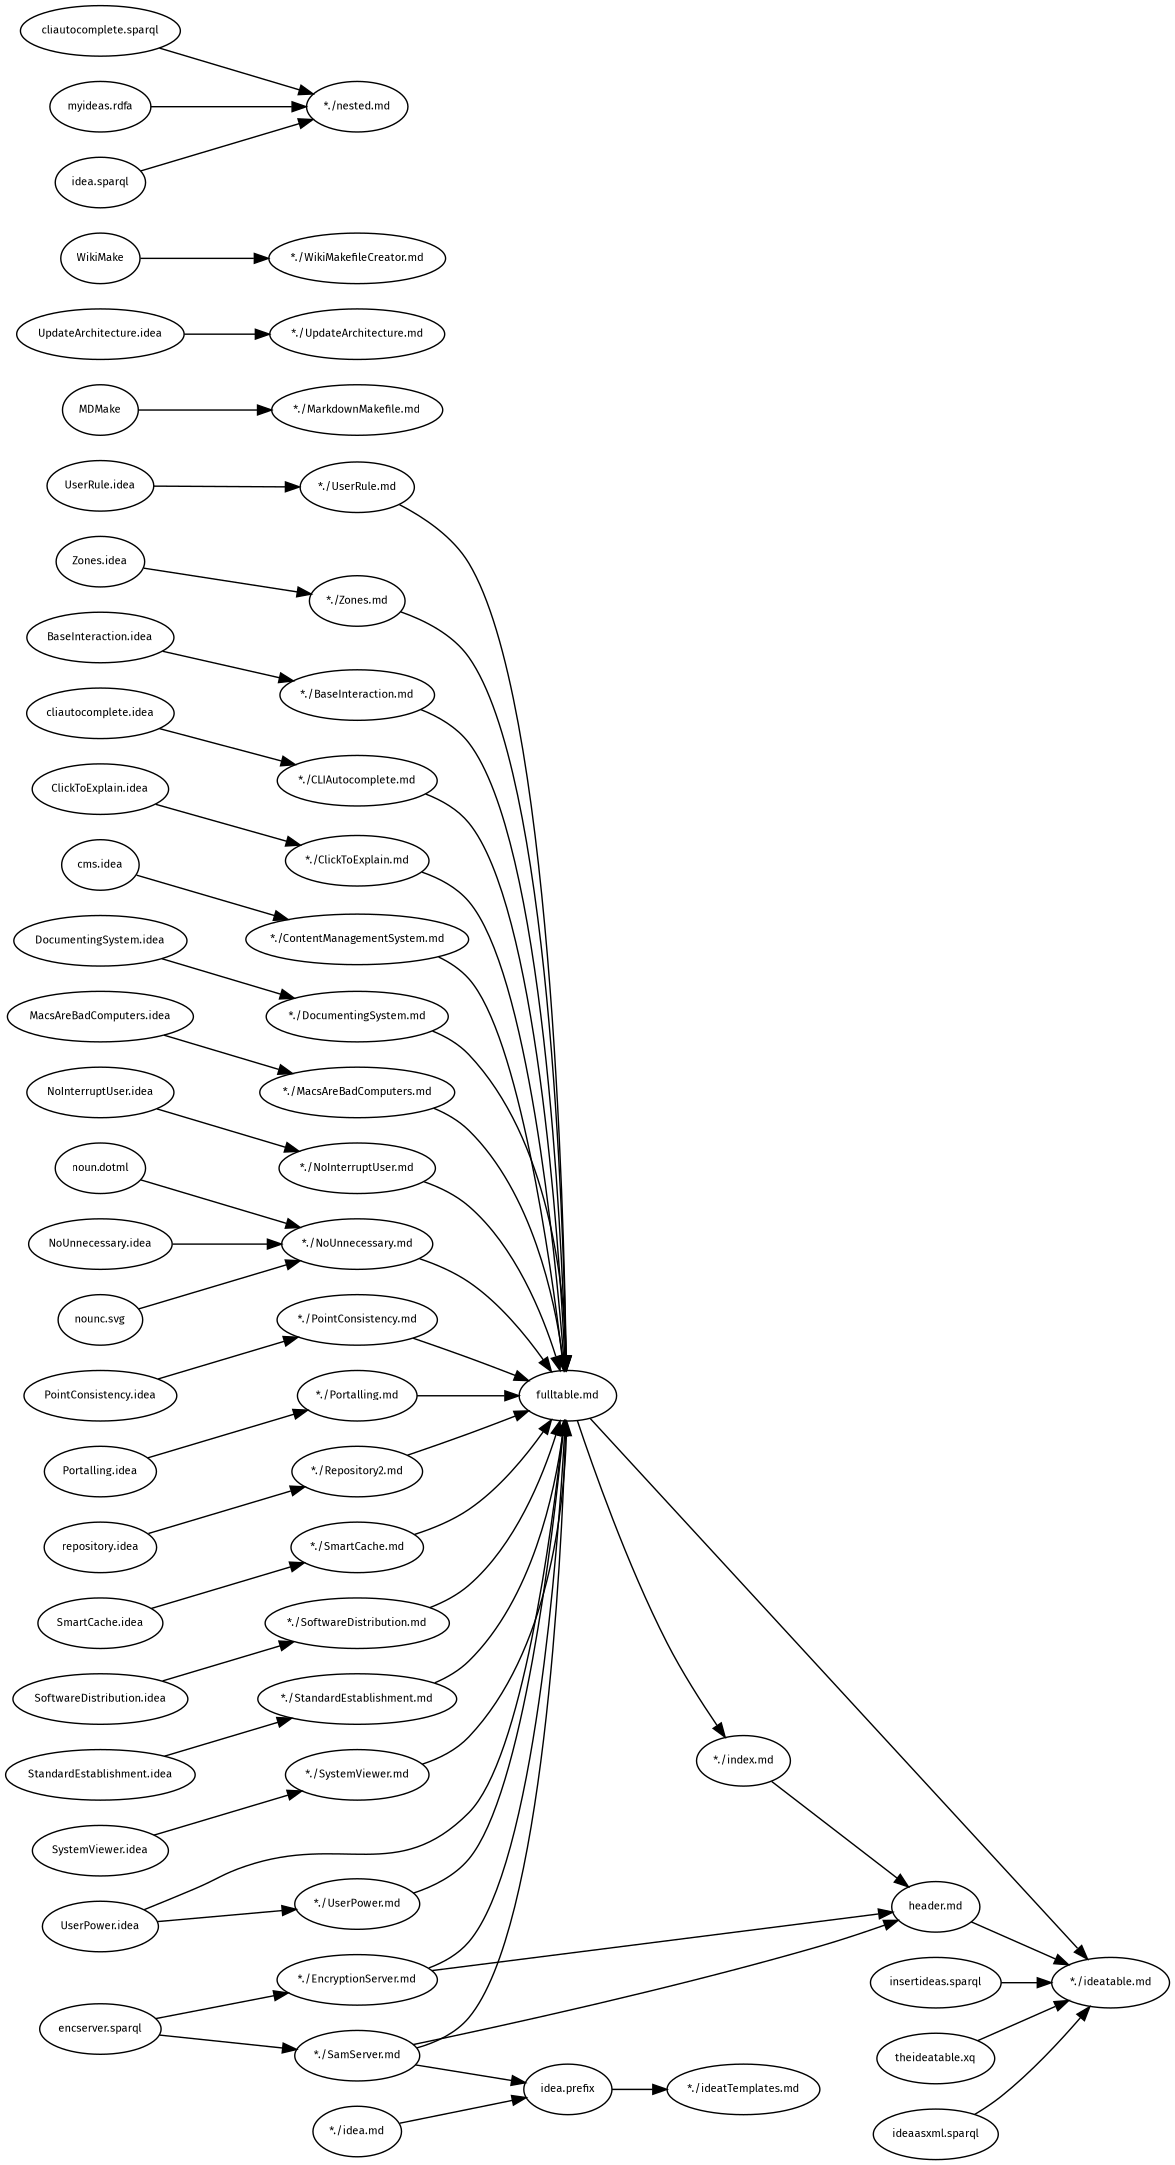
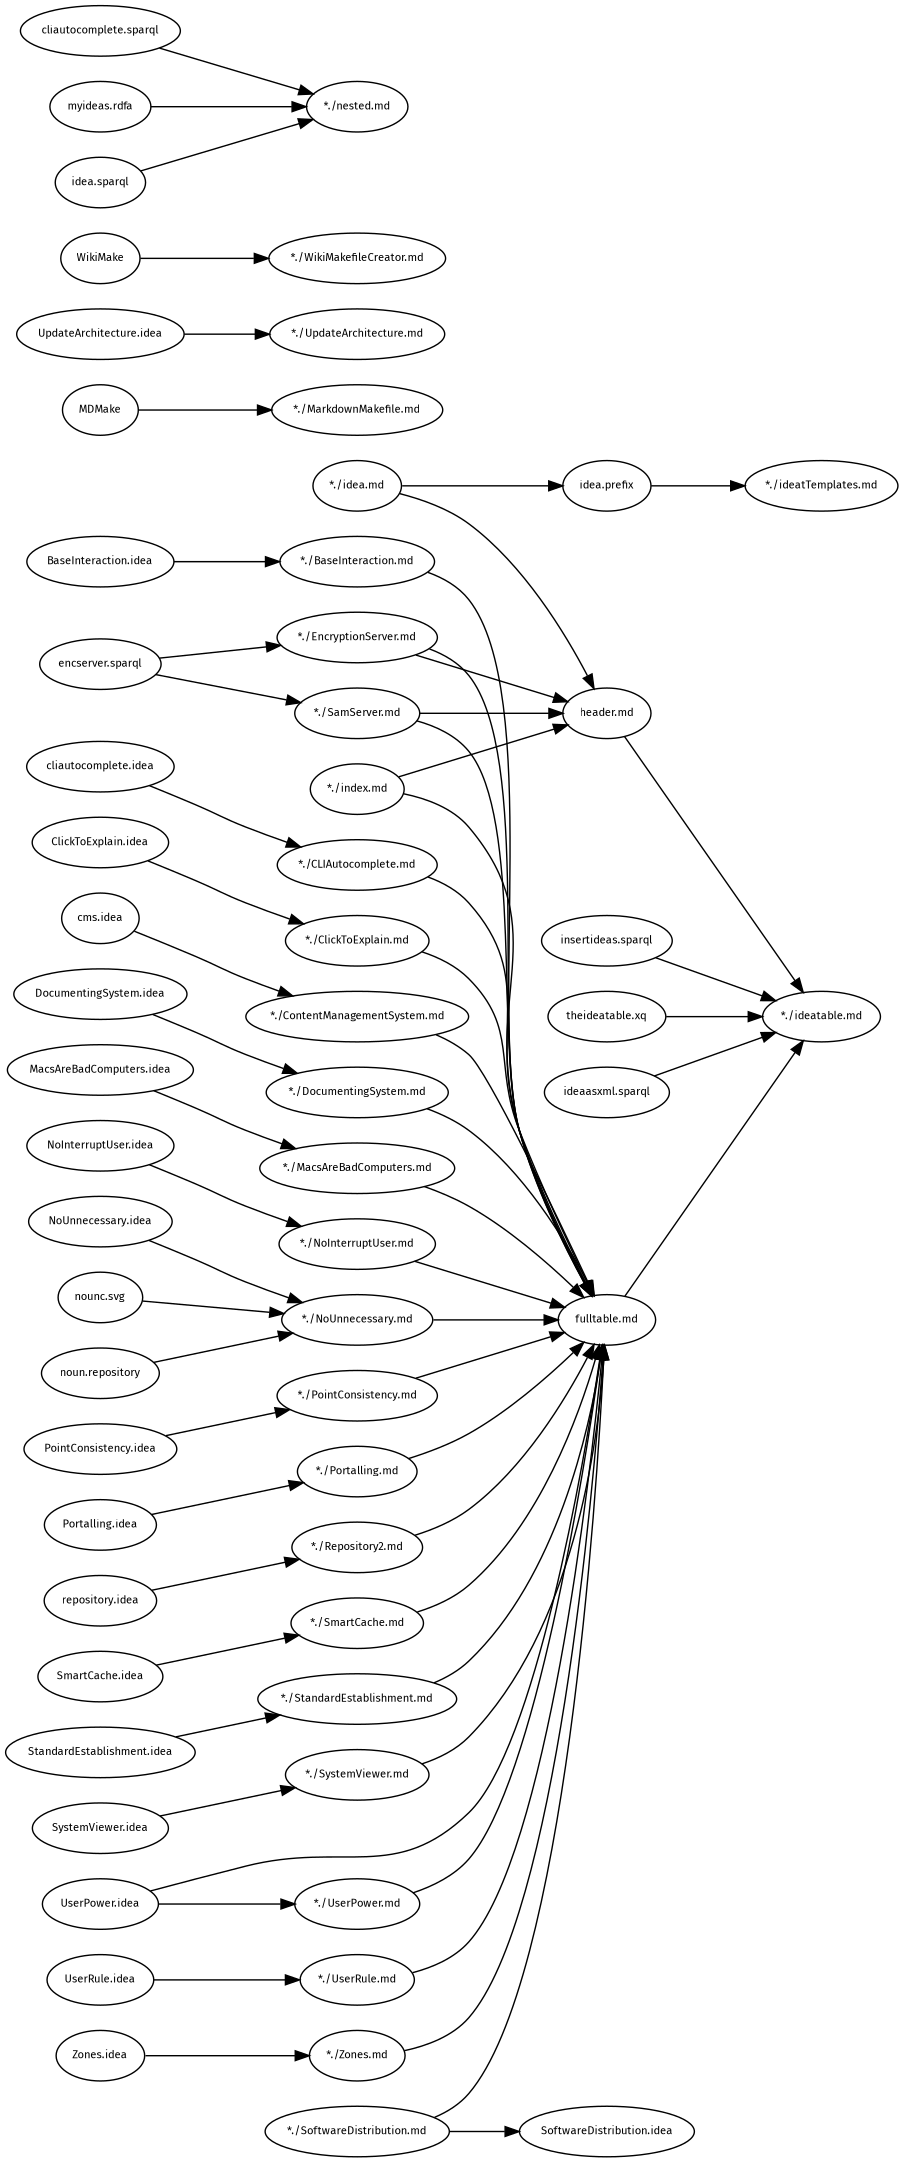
edge "*./idea.md" -> "header.md": added
node "noun.dotml": label "noun.dotml" -> "noun.repository"
edge "fulltable.md" -> "*./index.md": reversed
edge "SoftwareDistribution.idea" -> "*./SoftwareDistribution.md": reversed
edge "*./SamServer.md" -> "idea.prefix": removed
